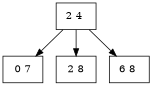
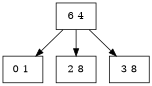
node "2 4": label "2 4" -> "6 4"
node "0 7": label "0 7" -> "0 1"
node "6 8": label "6 8" -> "3 8"
